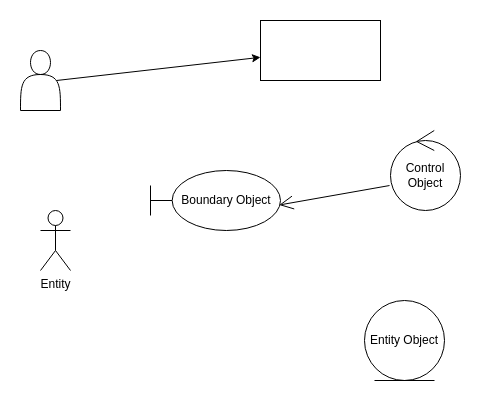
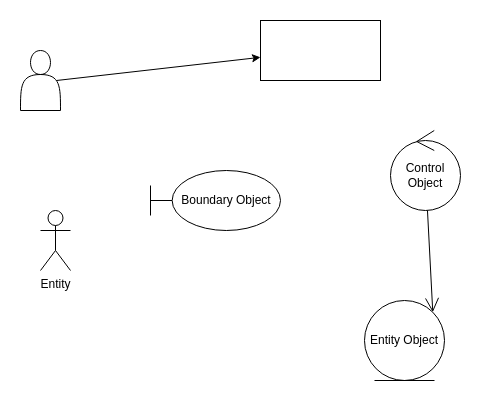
edge "Control Object" -> "Boundary Object": removed
edge "Control Object" -> "Entity Object": added
